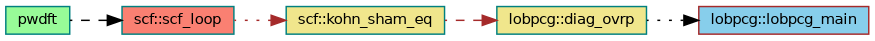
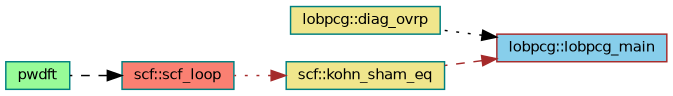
edge "scf::kohn_sham_eq" -> "lobpcg::diag_ovrp": now "scf::kohn_sham_eq" -> "lobpcg::lobpcg_main"
